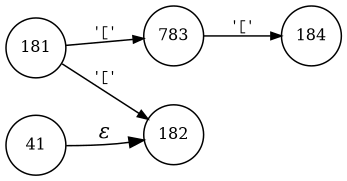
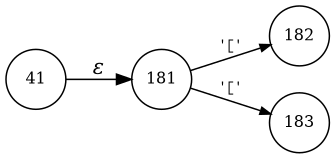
node "783": label "783" -> "183"
node "184": removed
edge "41" -> "182": now "41" -> "181"
